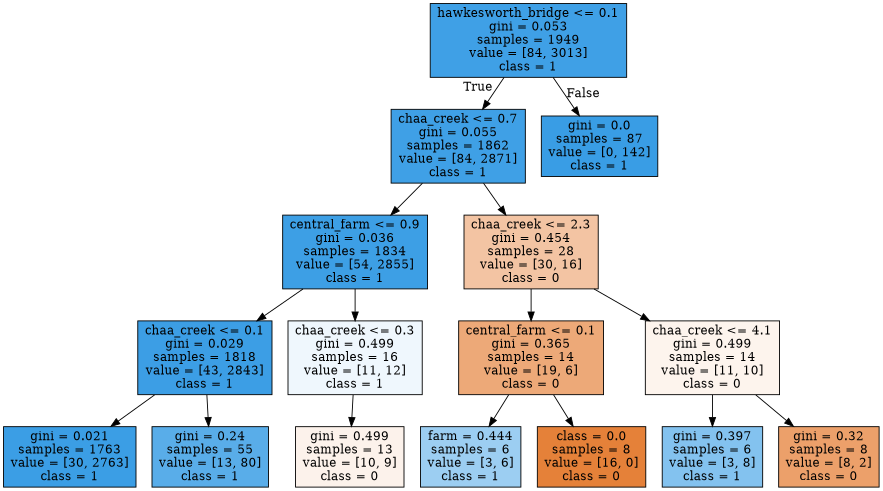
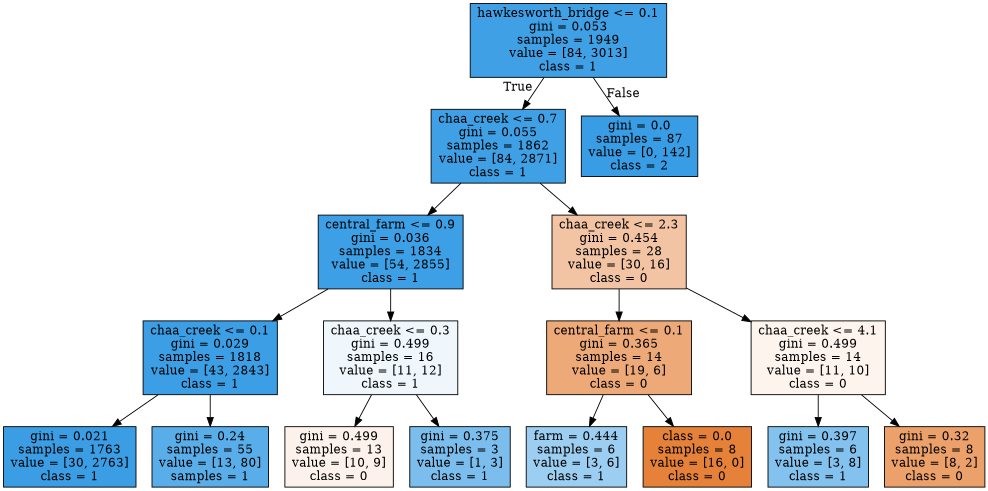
node "gini = 0.0 samples = 87 value = [0, 142] class = 1": label "gini = 0.0 samples = 87 value = [0, 142] class = 1" -> "gini = 0.0 samples = 87 value = [0, 142] class = 2"
node "gini = 0.24 samples = 55 value = [13, 80] class = 1": label "gini = 0.24 samples = 55 value = [13, 80] class = 1" -> "gini = 0.24 samples = 55 value = [13, 80] samples = 1"
node "gini = 0.375 samples = 3 value = [1, 3] class = 1": added
